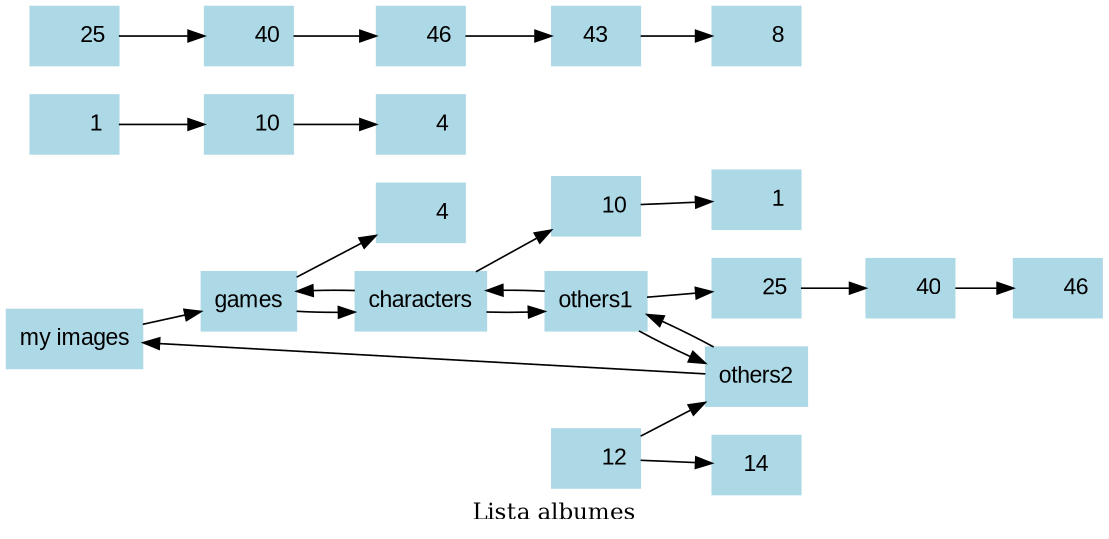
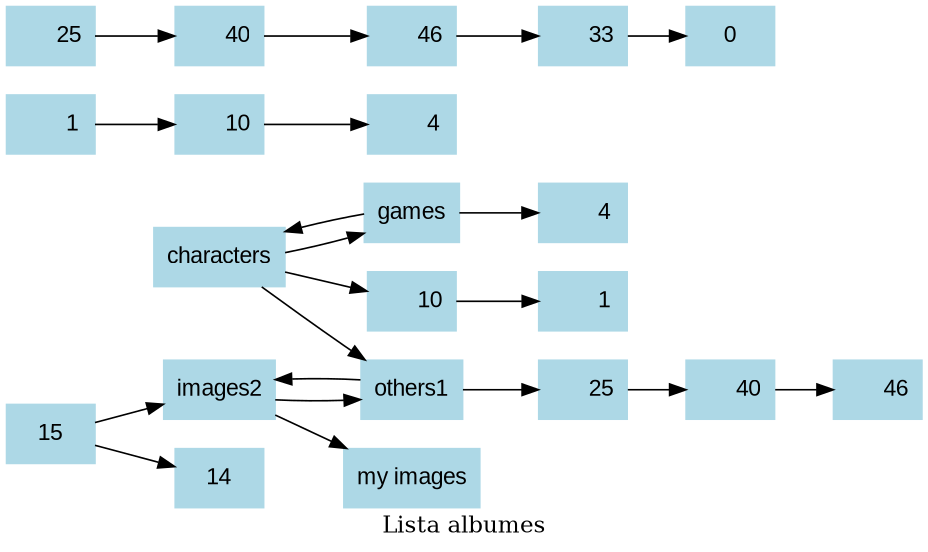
node "43": label "43" -> "33"
node "8": label "8" -> "0"
edge "others1" -> "characters": removed
edge "my images" -> "games": removed
node "others2": label "others2" -> "images2"
node "12": label "12" -> "15"
